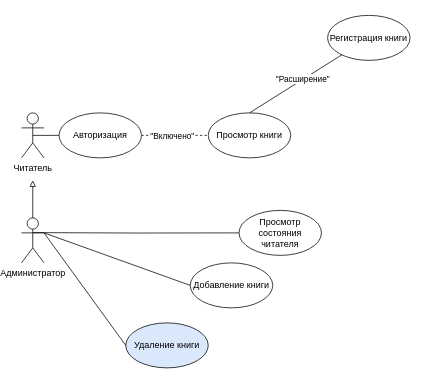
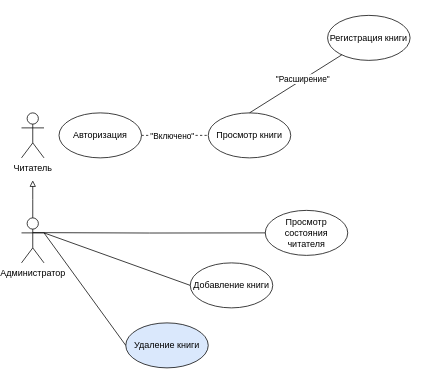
edge "Читатель" -- "Авторизация": removed
node "Просмотр состояния читателя": moved (280, 233) -> (306, 233)
